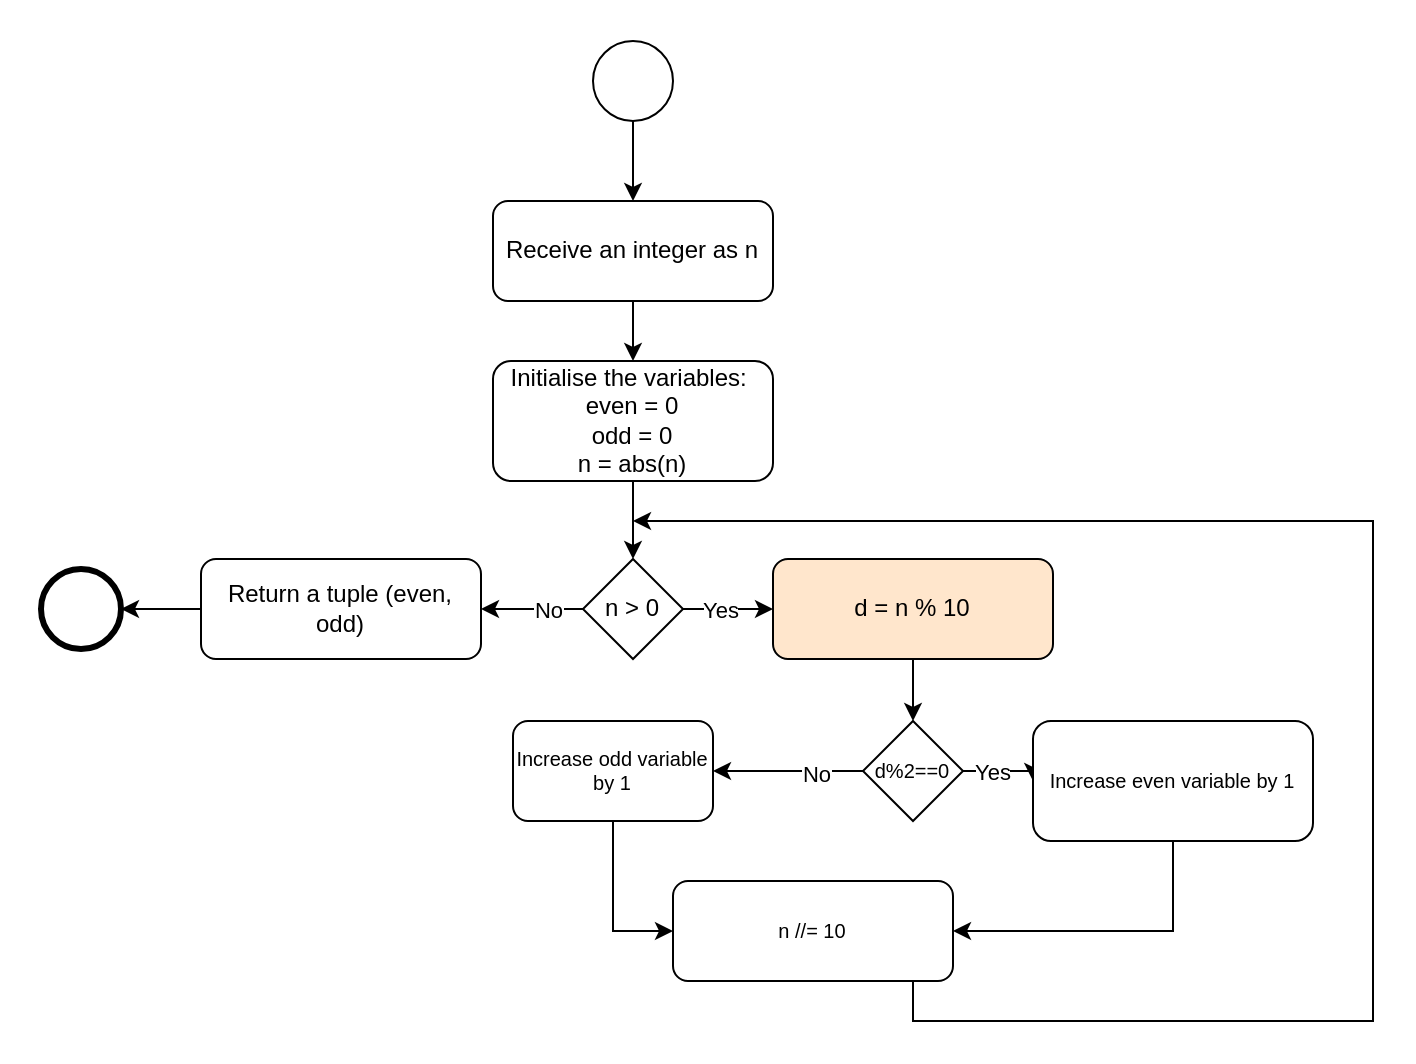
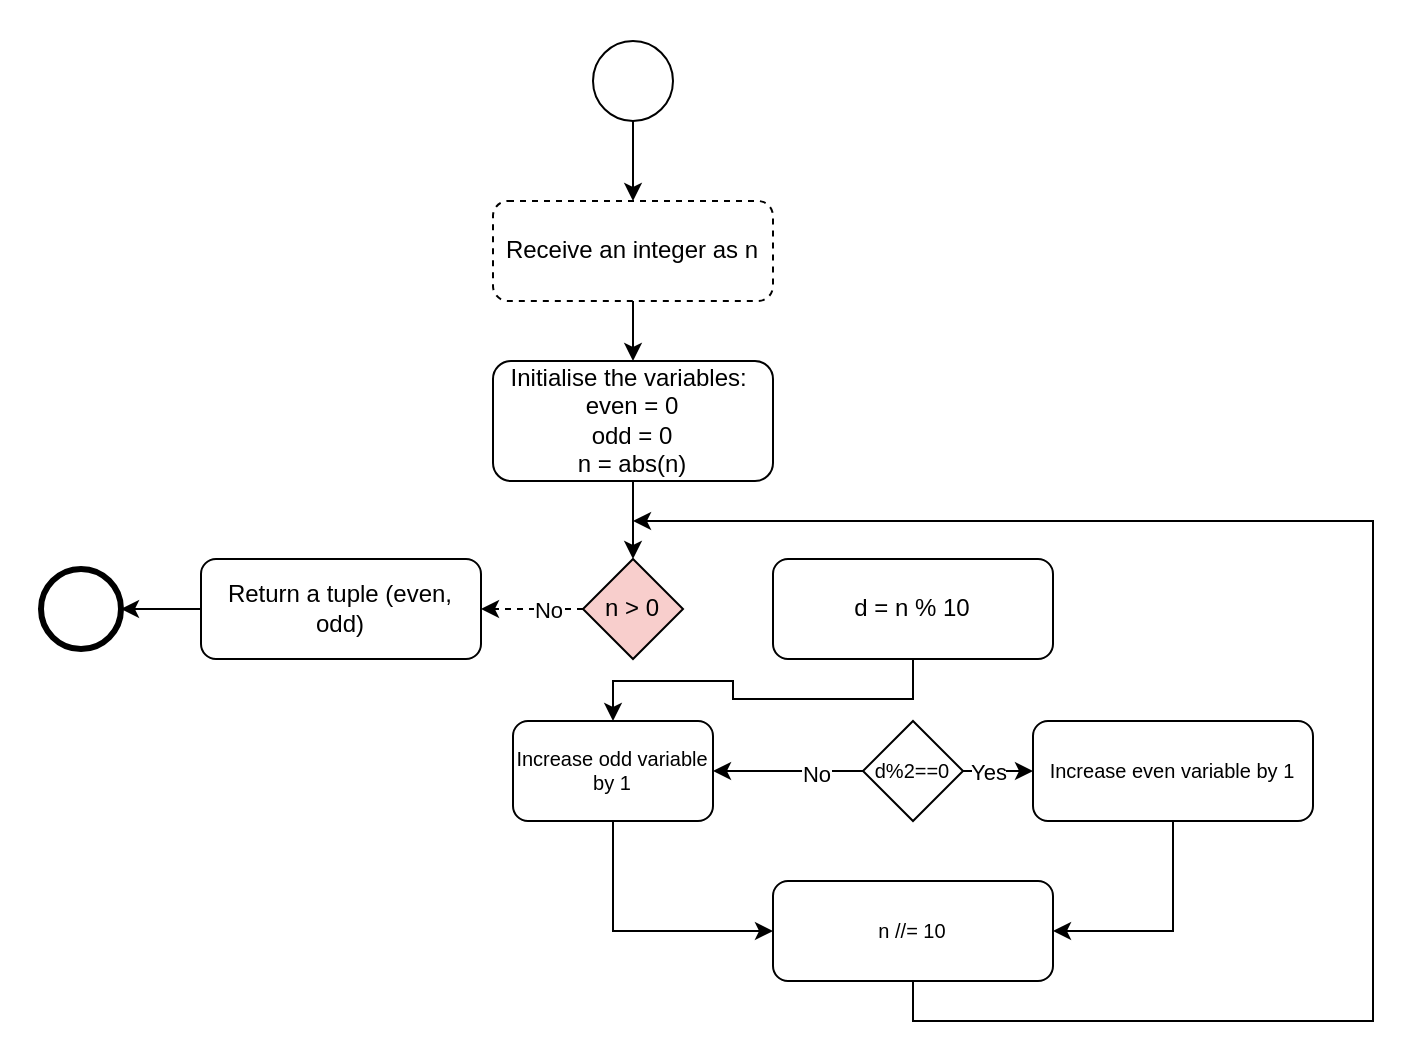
node "Receive an integer as n": style solid -> dashed
edge "n > 0" -> "Return a tuple (even, odd)": style solid -> dashed
node "n > 0": fillcolor #ffffff -> #f8cecc
edge "n > 0" -> "d = n % 10": removed, label "Yes"
node "d = n % 10": fillcolor #ffe6cc -> #ffffff
edge "d = n % 10" -> "d%2==0": now "d = n % 10" -> "Increase odd variable by 1"
node "Increase even variable by 1": size 280x120 -> 280x100
node "n //= 10": moved (813, 931) -> (913, 931)
